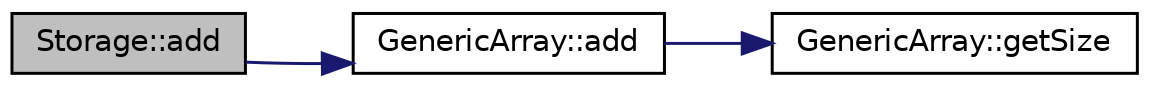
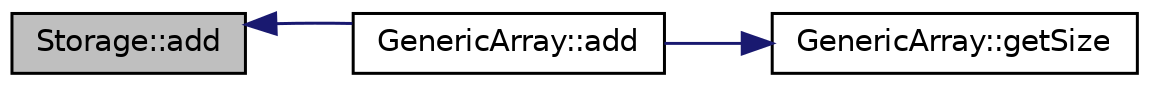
edge "Storage::add" -> "GenericArray::add": reversed
